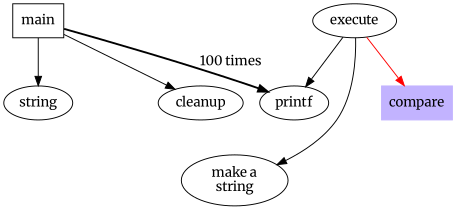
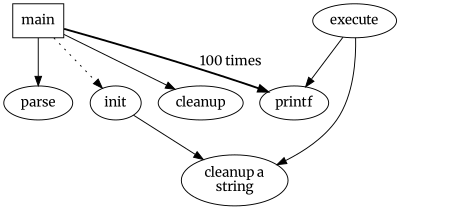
node "string": label "string" -> "parse"
node "init": added
node "compare": removed
node "make a string": label "make a string" -> "cleanup a string"
